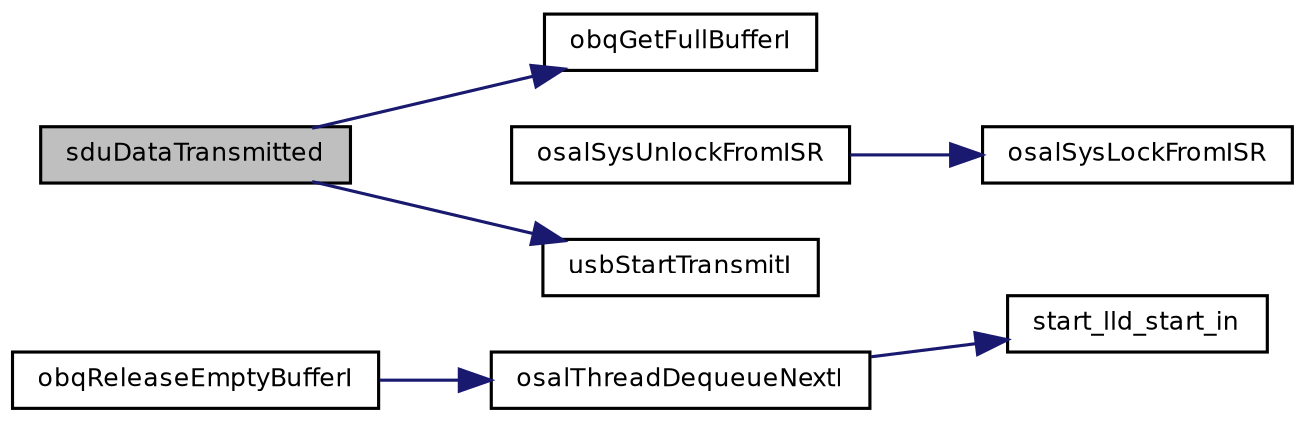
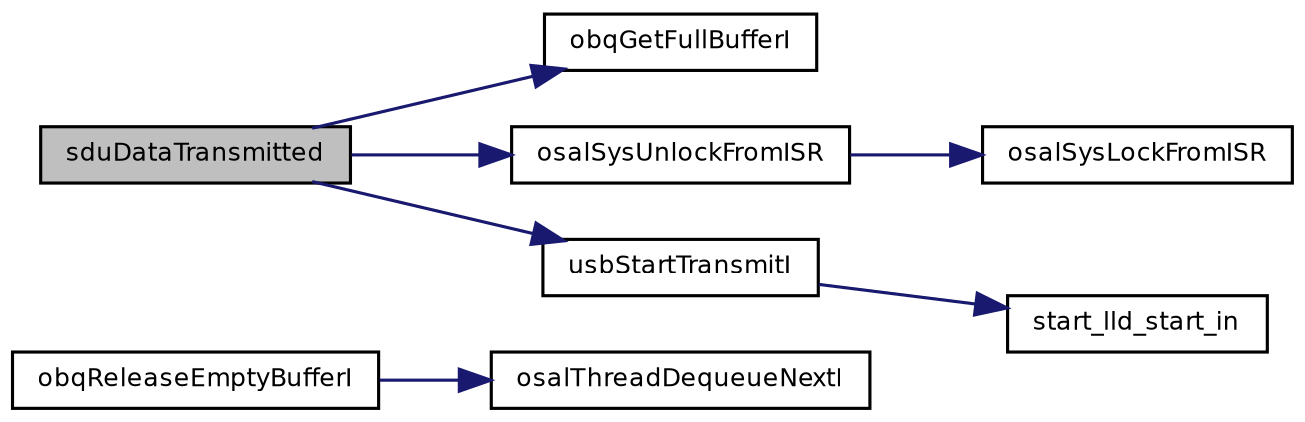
edge "sduDataTransmitted" -> "osalSysUnlockFromISR": added
edge "osalThreadDequeueNextI" -> "start_lld_start_in": now "usbStartTransmitI" -> "start_lld_start_in"
